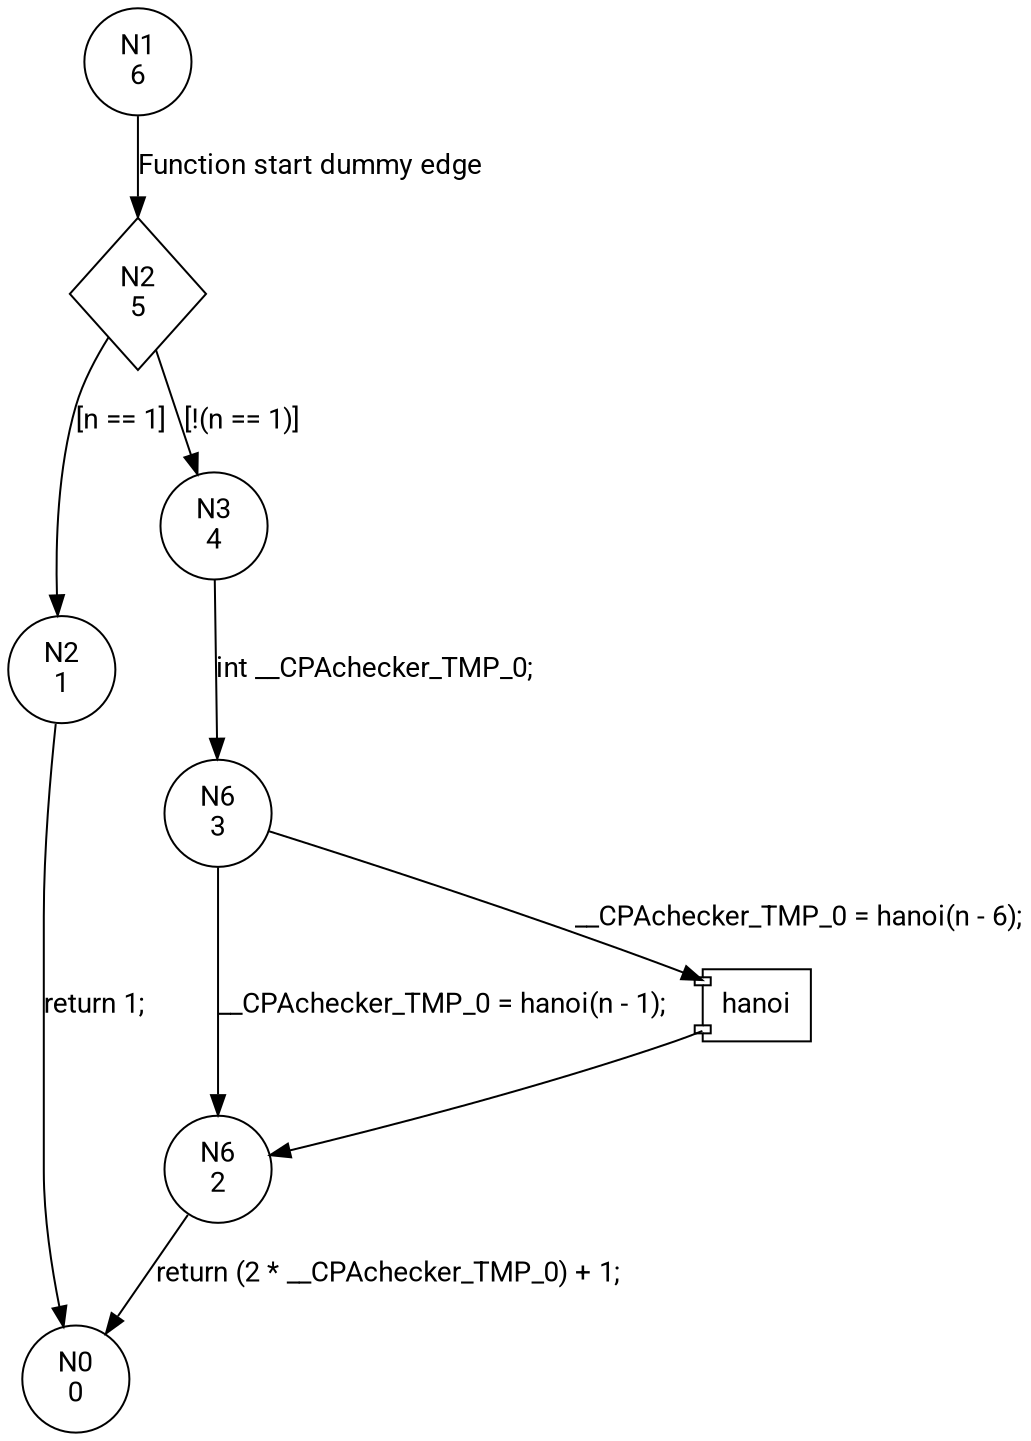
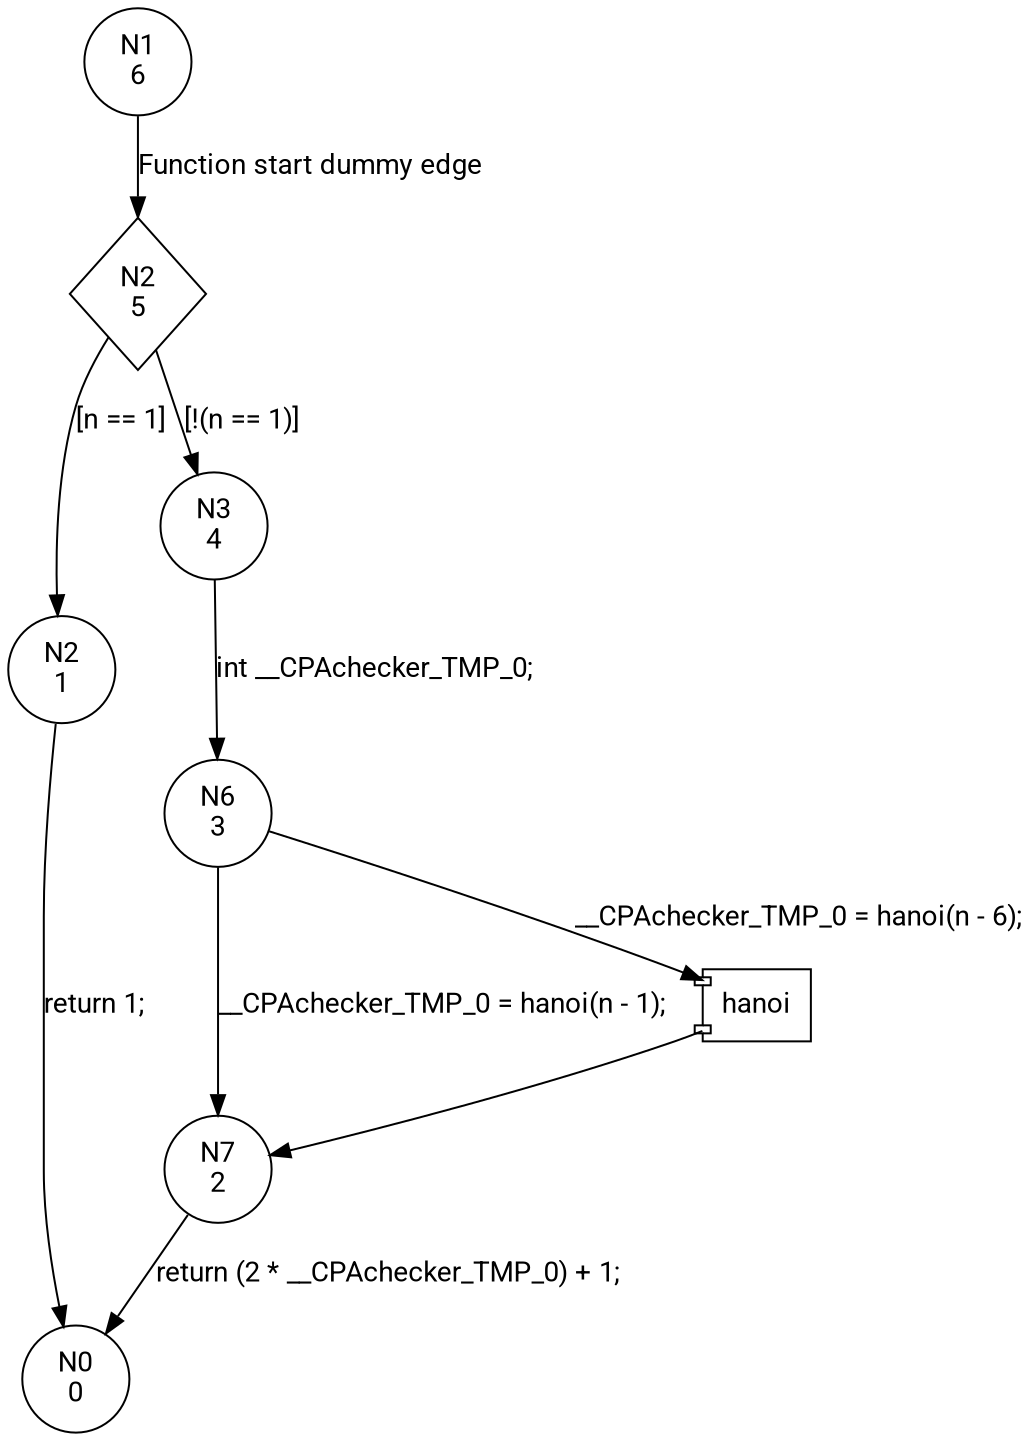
node "N6 2": label "N6 2" -> "N7 2"
